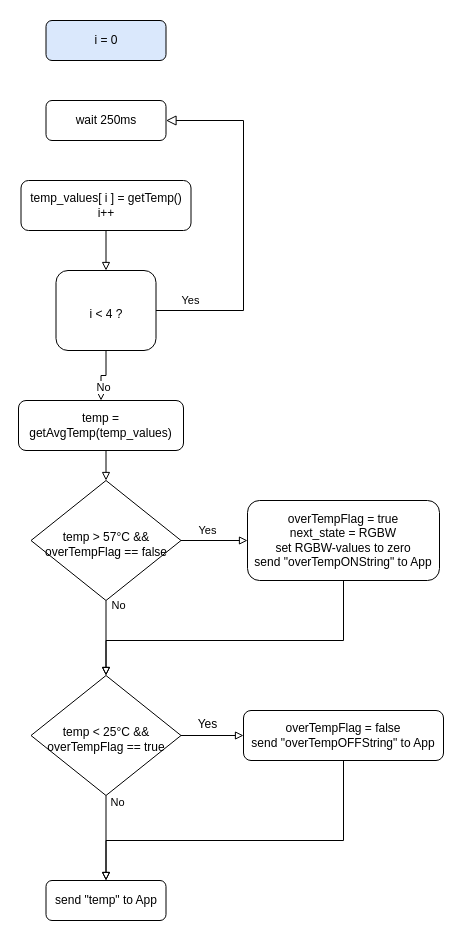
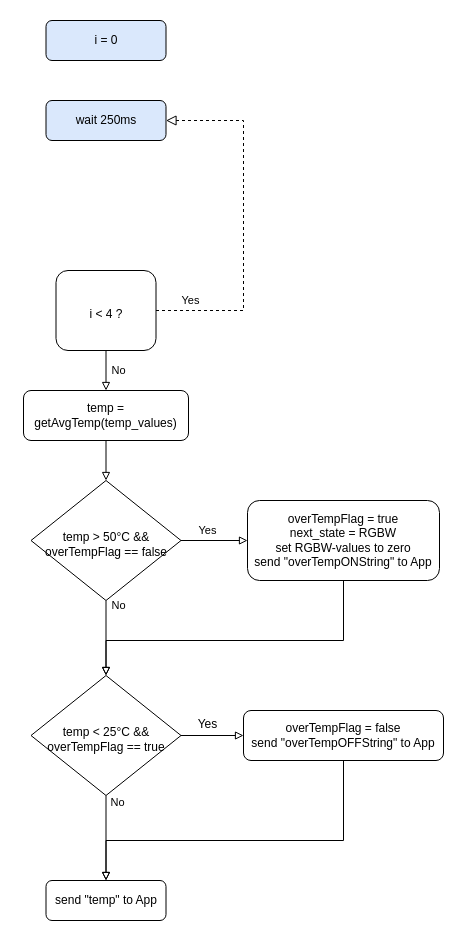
node "wait 250ms": fillcolor #ffffff -> #dae8fc
node "temp_values[ i ] = getTemp() i++": removed
edge "i < 4 ?" -> "wait 250ms": style solid -> dashed
edge "temp_values[ i ] = getTemp() i++" -> "i < 4 ?": removed
node "temp = getAvgTemp(temp_values)": moved (101, 426) -> (106, 416)
node "temp > 57°C && overTempFlag == false": label "temp > 57°C && overTempFlag == false" -> "temp > 50°C && overTempFlag == false"
